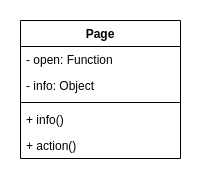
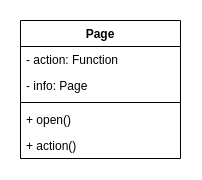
node "- open: Function": label "- open: Function" -> "- action: Function"
node "- info: Object": label "- info: Object" -> "- info: Page"
node "+ info()": label "+ info()" -> "+ open()"
